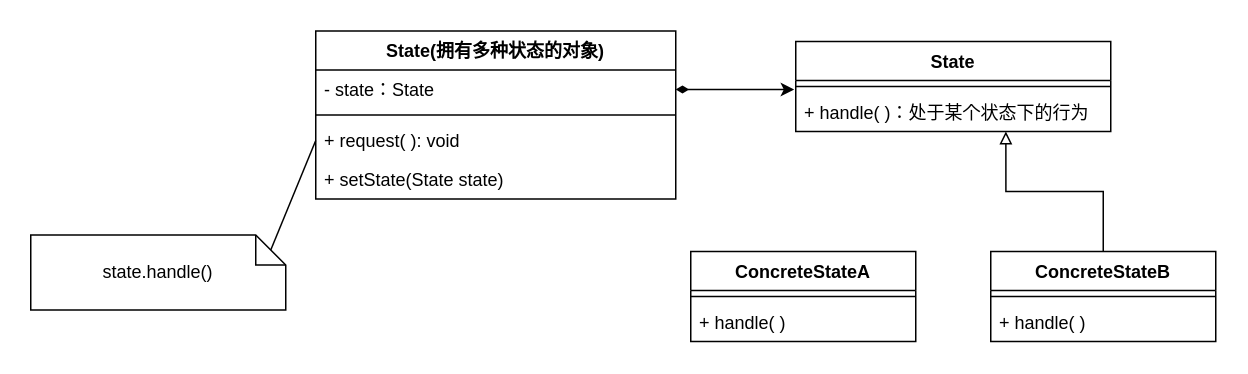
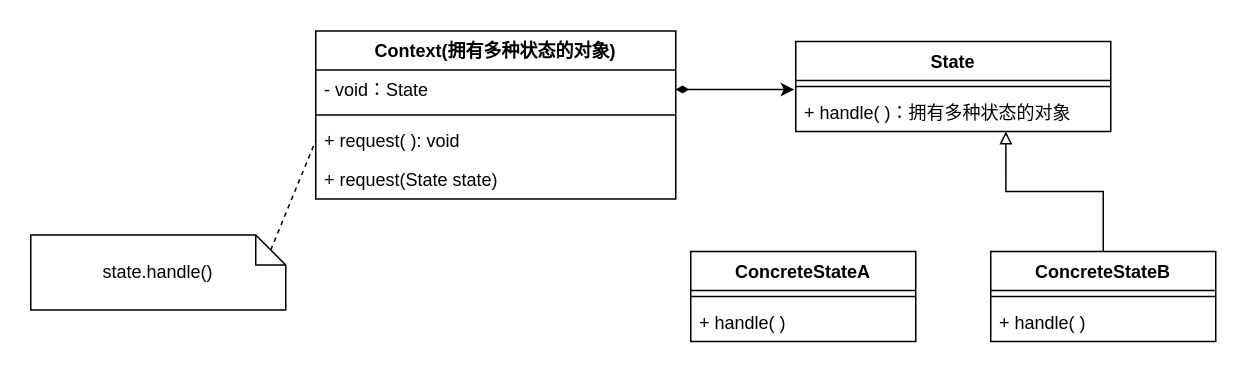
node "State(拥有多种状态的对象)": label "State(拥有多种状态的对象)" -> "Context(拥有多种状态的对象)"
node "- state：State": label "- state：State" -> "- void：State"
node "+ handle( )：处于某个状态下的行为": label "+ handle( )：处于某个状态下的行为" -> "+ handle( )：拥有多种状态的对象"
node "+ setState(State state)": label "+ setState(State state)" -> "+ request(State state)"
edge "+ request( ): void" -- "state.handle()": style solid -> dashed
